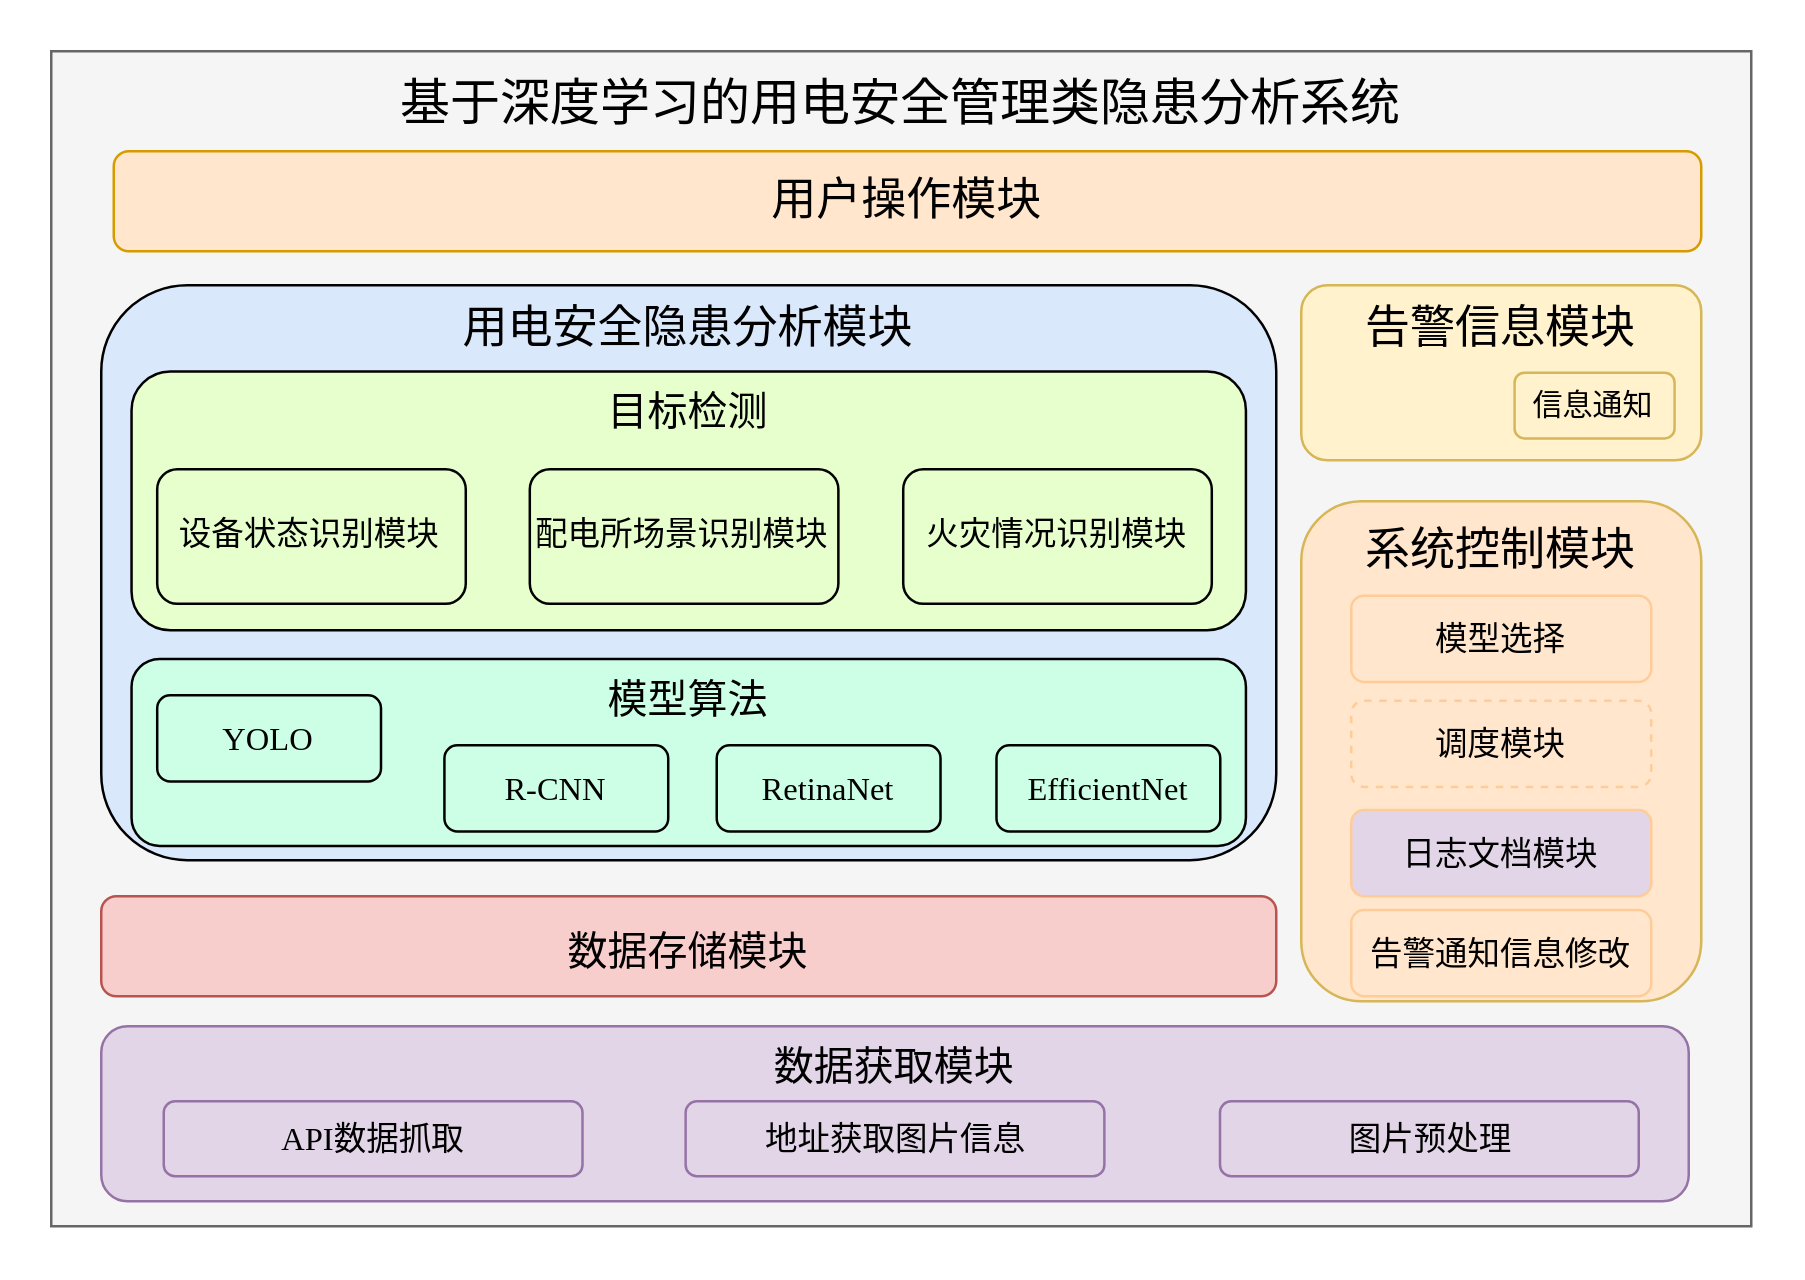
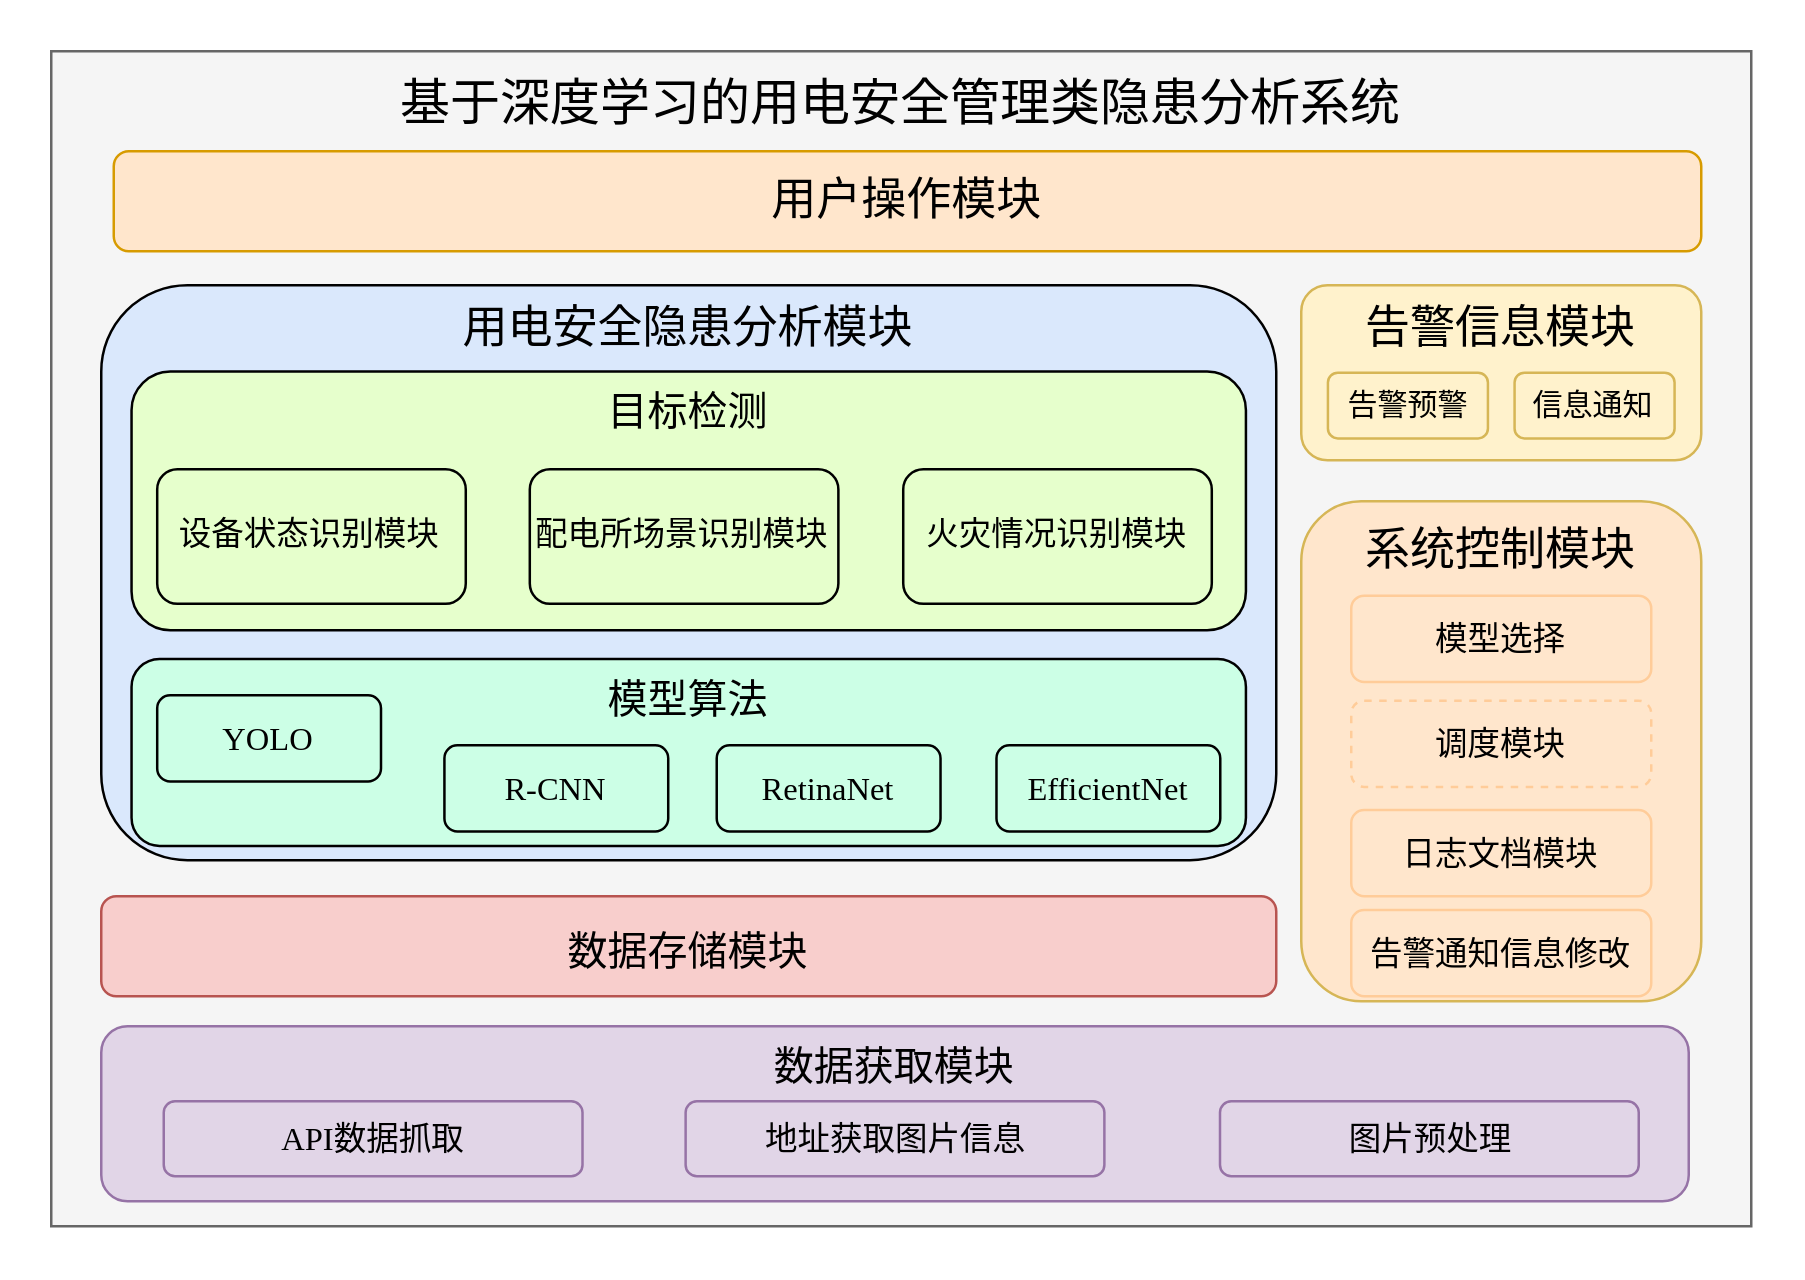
node "告警预警": added
node "日志文档模块": fillcolor #e1d5e7 -> #ffe6cc
